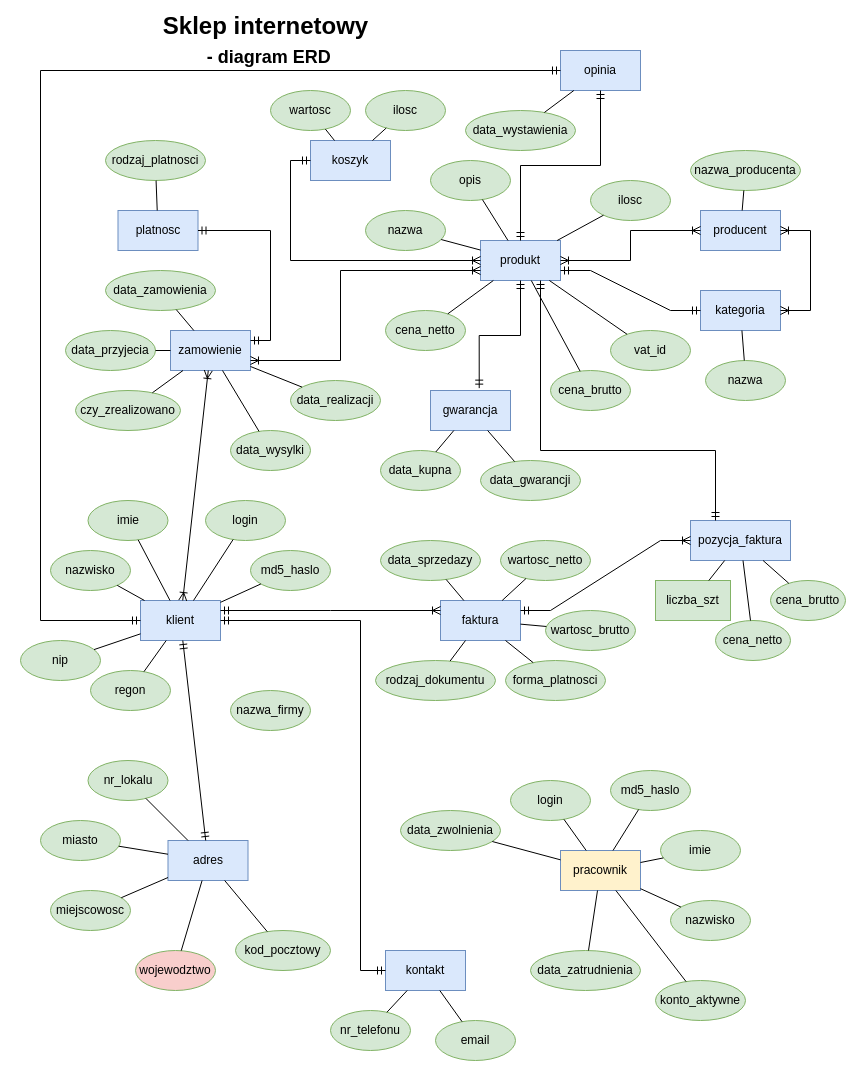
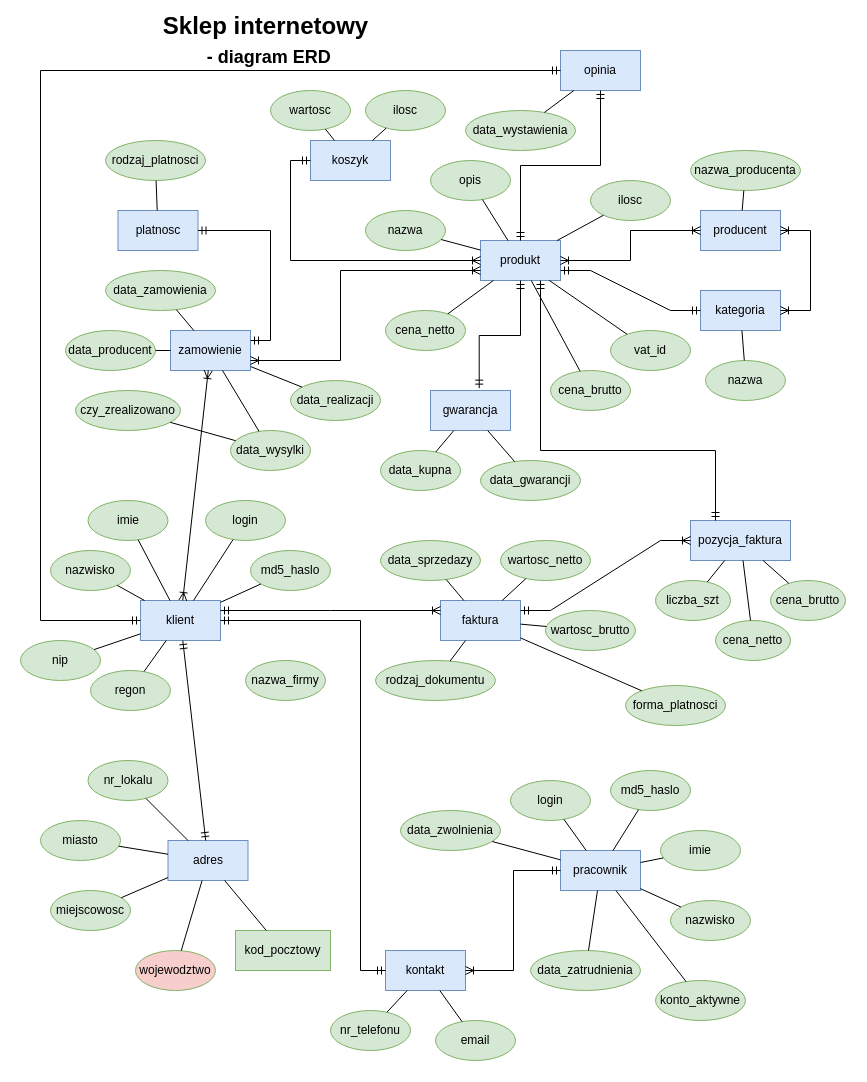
node "data_przyjecia": label "data_przyjecia" -> "data_producent"
edge "zamowienie" -- "czy_zrealizowano": now "data_wysylki" -- "czy_zrealizowano"
node "liczba_szt": shape rectangle -> ellipse
node "forma_platnosci": moved (556, 681) -> (676, 706)
node "nazwa_firmy": moved (271, 711) -> (286, 681)
node "pracownik": fillcolor #fff2cc -> #dae8fc
edge "pracownik" -- "kontakt": added
node "kod_pocztowy": shape ellipse -> rectangle
